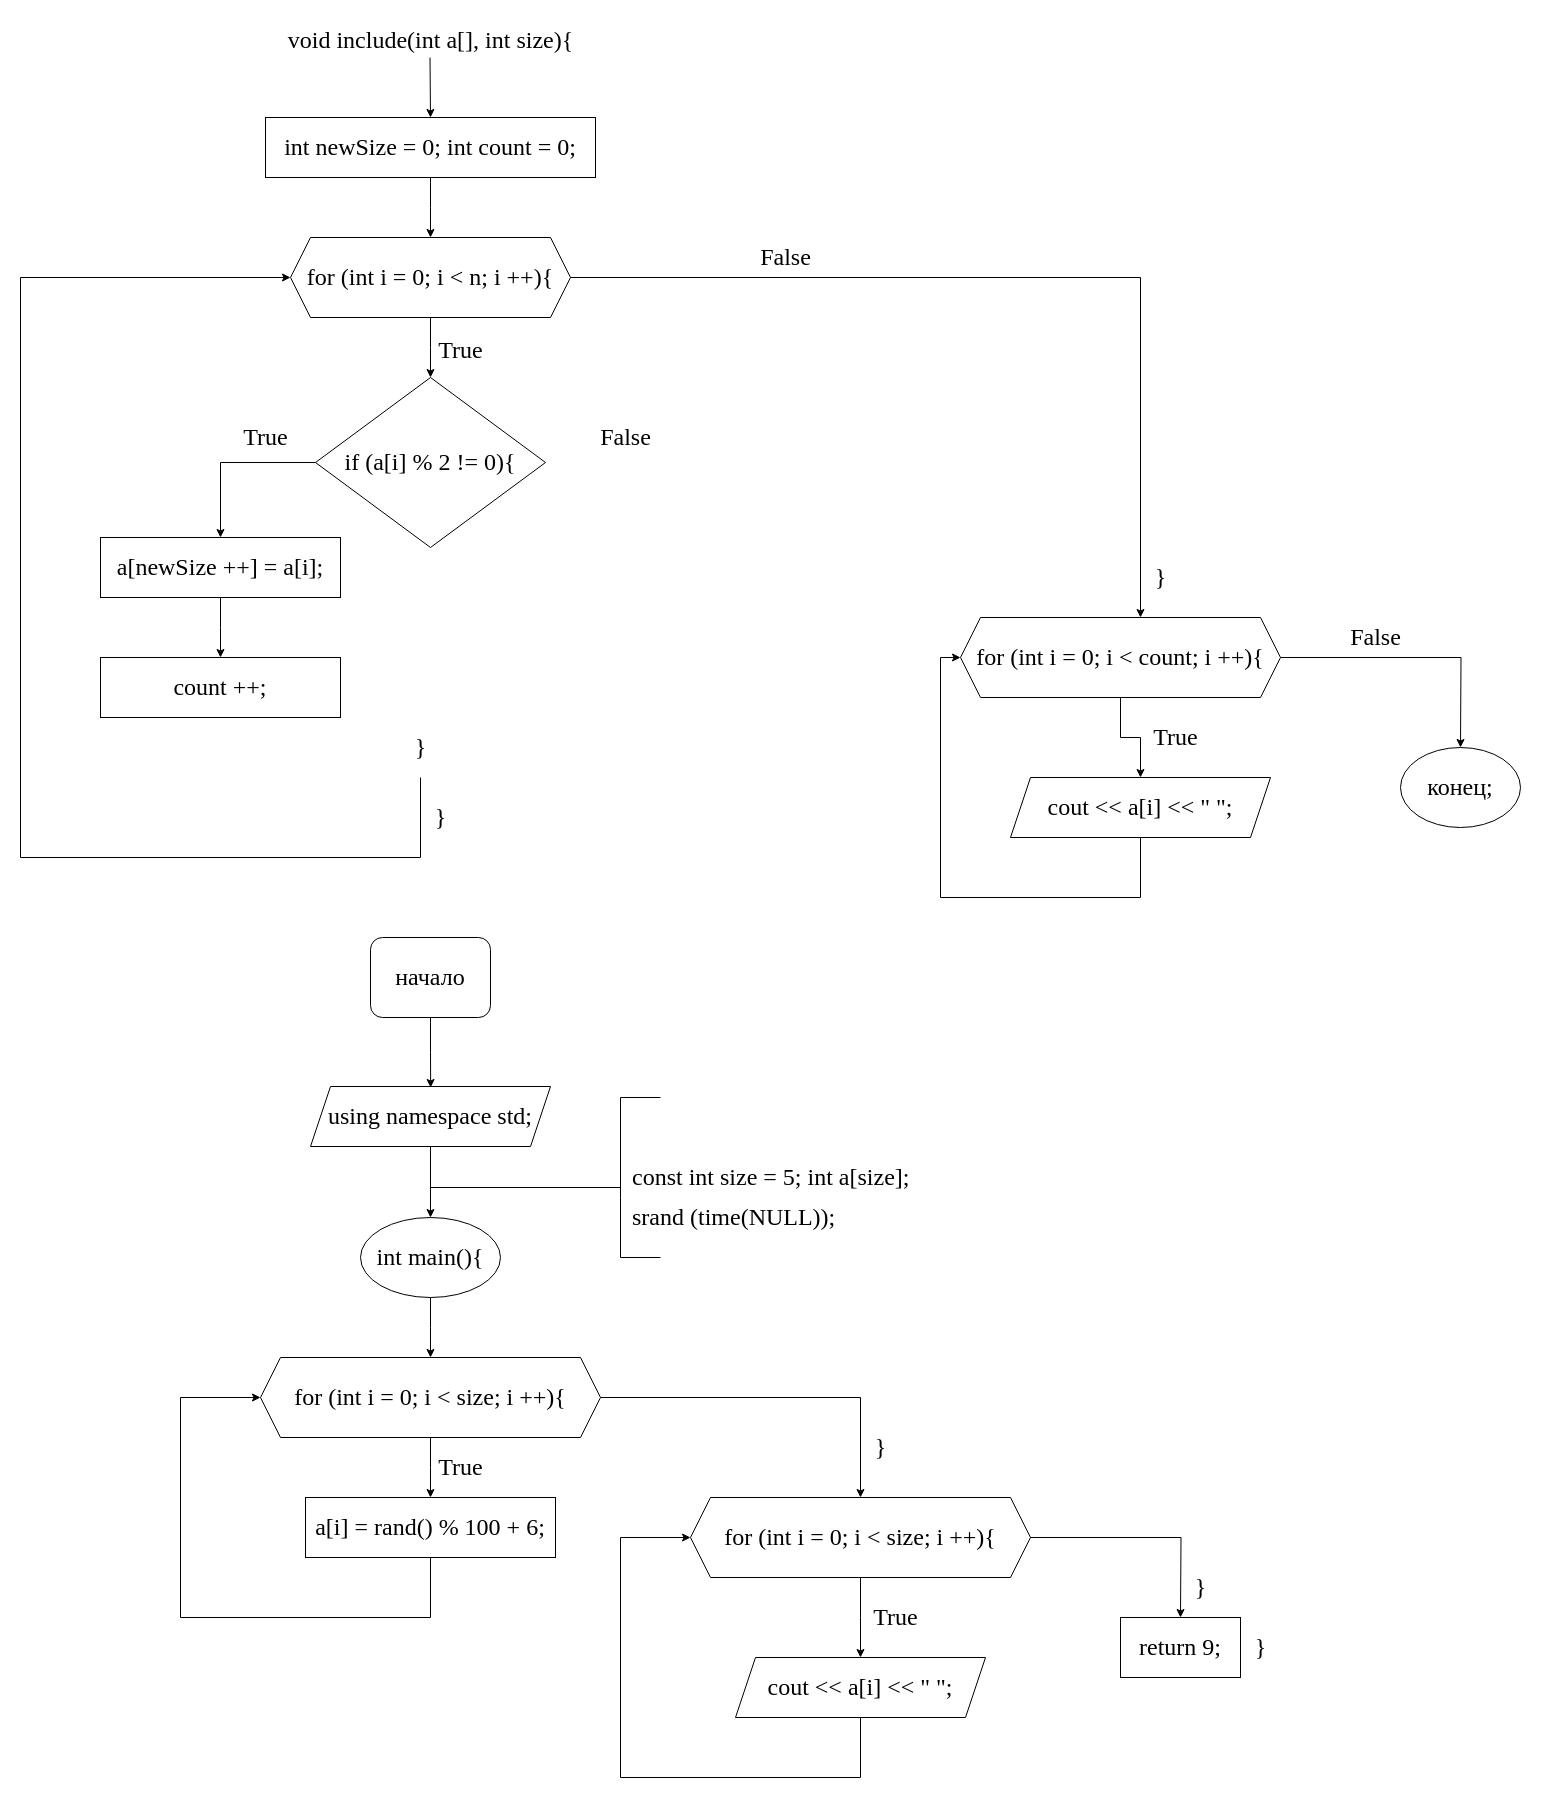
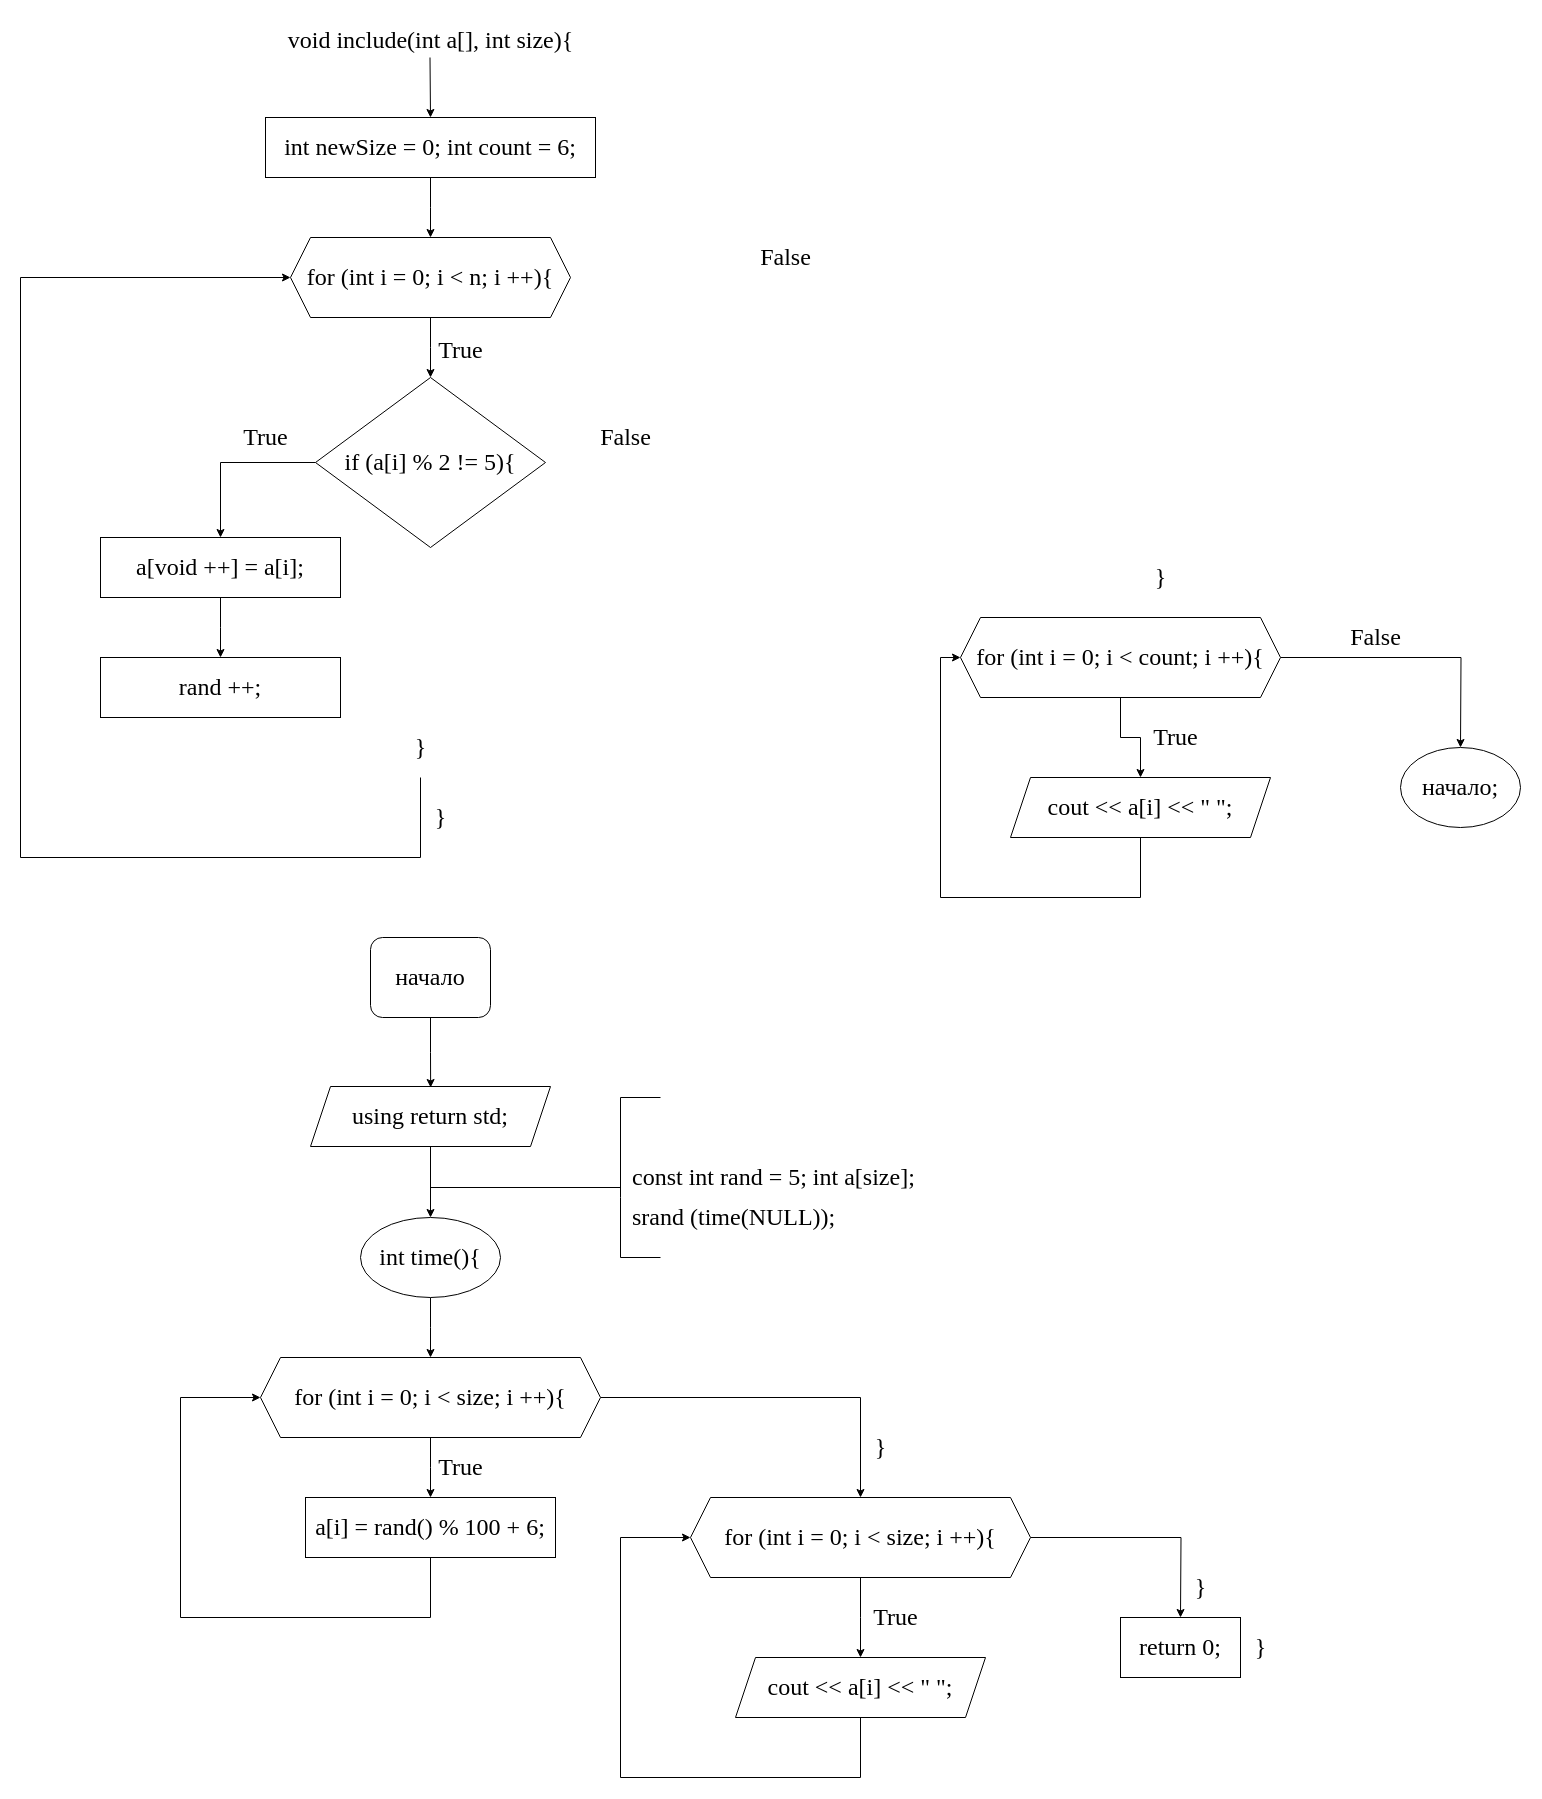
node "int newSize = 0; int count = 0;": label "int newSize = 0; int count = 0;" -> "int newSize = 0; int count = 6;"
edge "for (int i = 0; i < n; i ++){" -> "for (int i = 0; i < count; i ++){": removed
node "if (a[i] % 2 != 0){": label "if (a[i] % 2 != 0){" -> "if (a[i] % 2 != 5){"
node "a[newSize ++] = a[i];": label "a[newSize ++] = a[i];" -> "a[void ++] = a[i];"
node "count ++;": label "count ++;" -> "rand ++;"
node "конец;": label "конец;" -> "начало;"
node "using namespace std;": label "using namespace std;" -> "using return std;"
node "const int size = 5; int a[size];": label "const int size = 5; int a[size];" -> "const int rand = 5; int a[size];"
node "int main(){": label "int main(){" -> "int time(){"
node "return 9;": label "return 9;" -> "return 0;"
